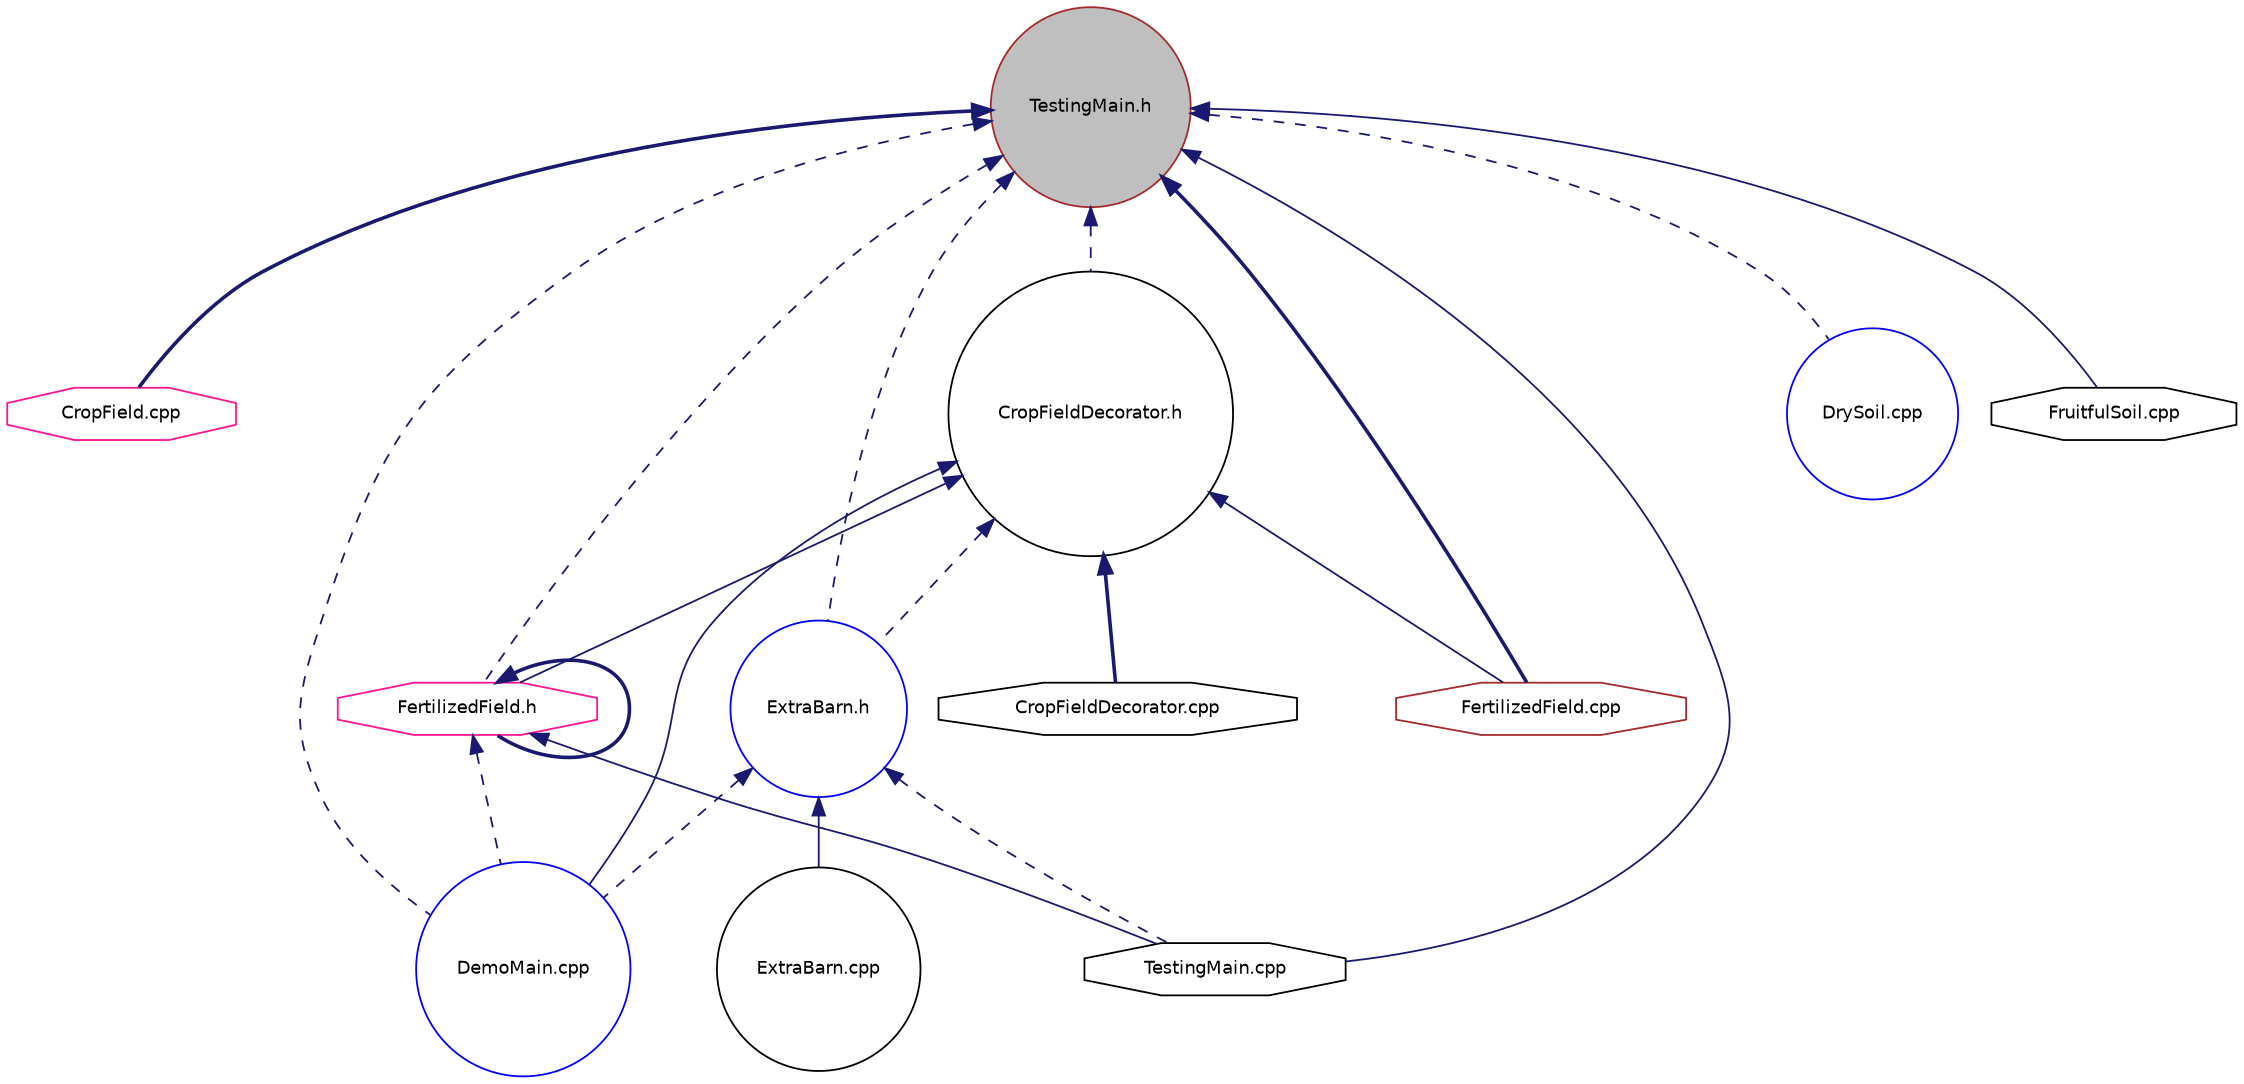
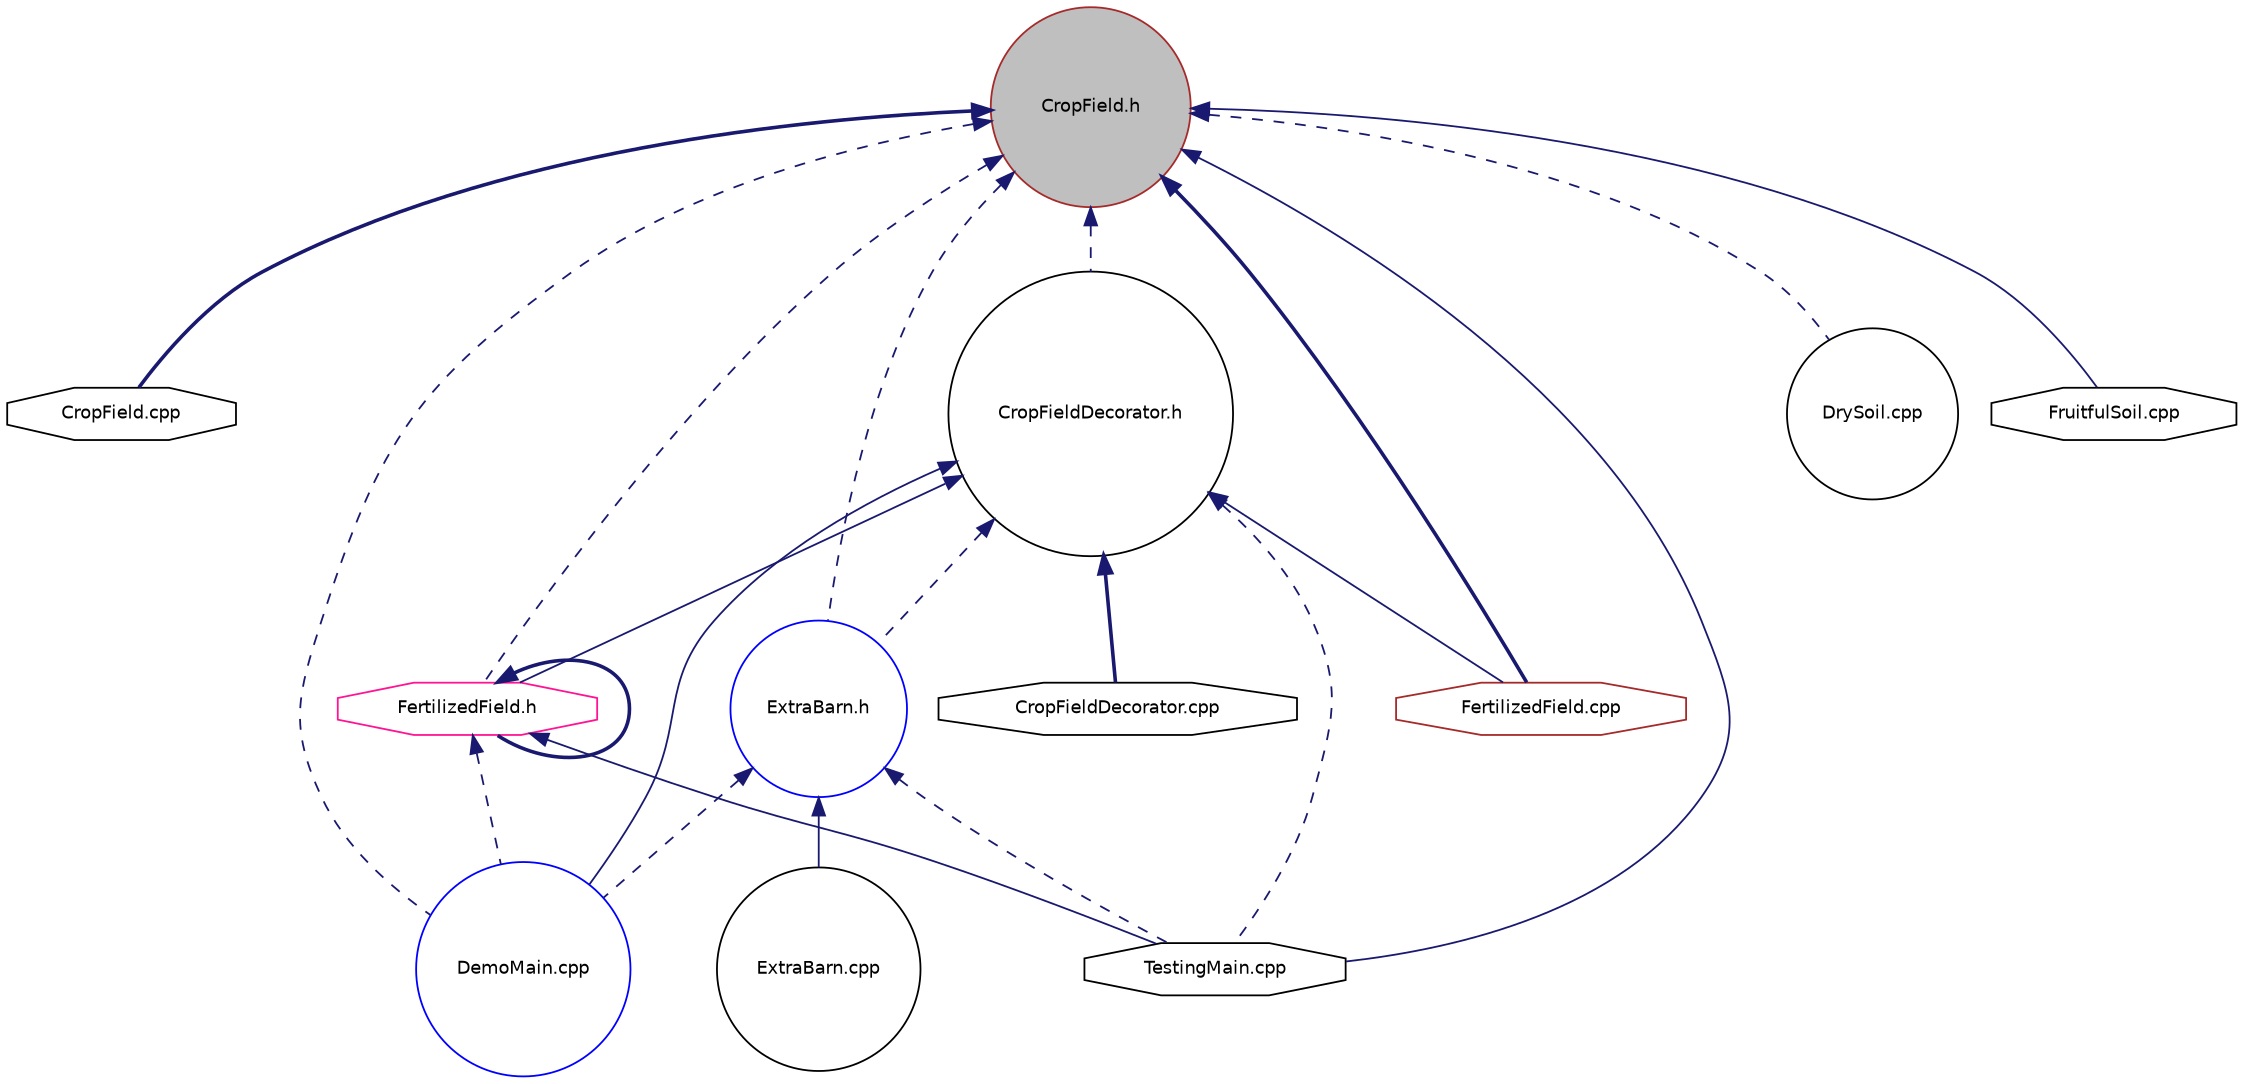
node "TestingMain.h": label "TestingMain.h" -> "CropField.h"
node "CropField.cpp": color deeppink -> black
node "DrySoil.cpp": color blue -> black
edge "TestingMain.cpp" -> "CropFieldDecorator.h": added
